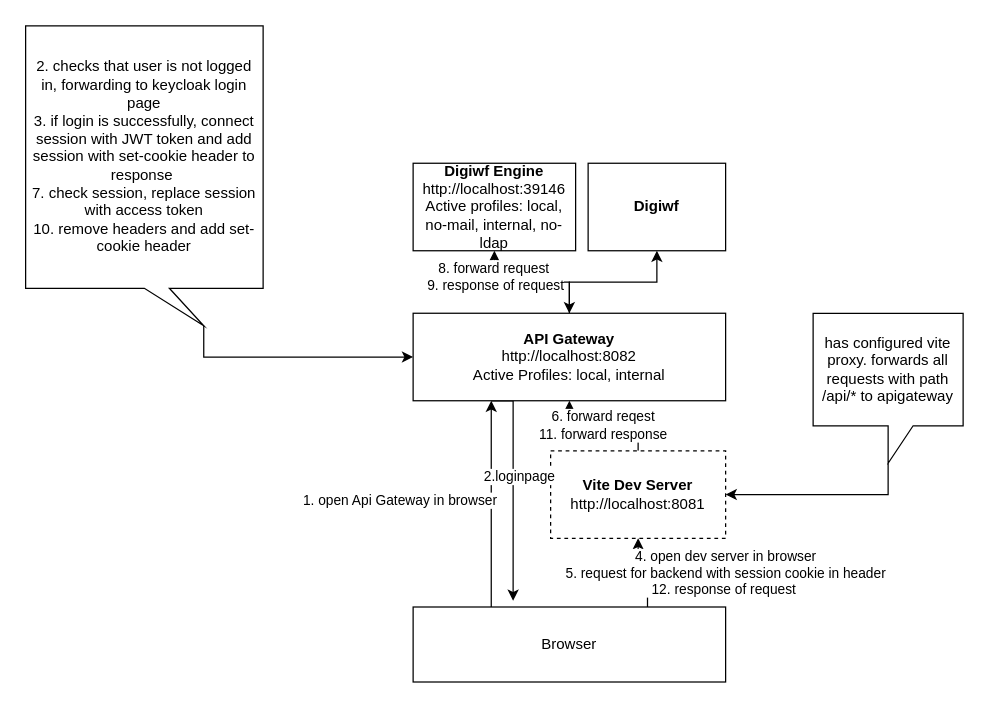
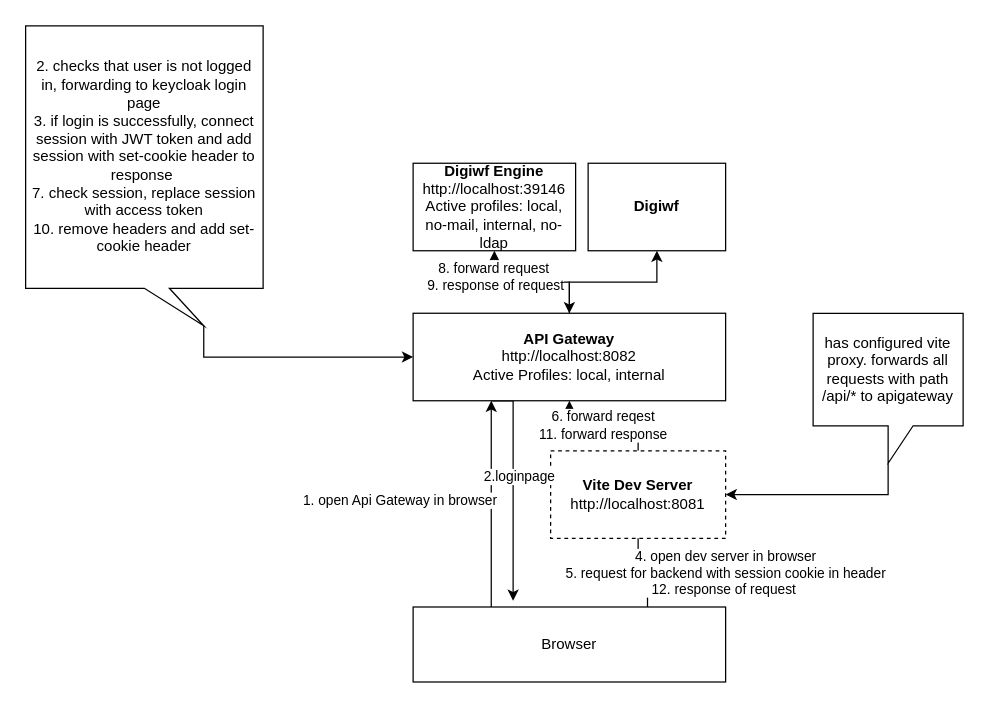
edge "Browser" -> "Vite Dev Server http://localhost:8081": arrowhead classic -> none
